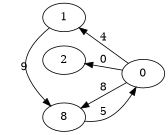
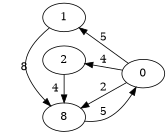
edge "0" -> "1": label "4" -> "5"
edge "0" -> "2": label "0" -> "4"
edge "1" -> "8": label "9" -> "8"
edge "2" -> "8": added, label "4"
edge "0" -> "8": label "8" -> "2"
